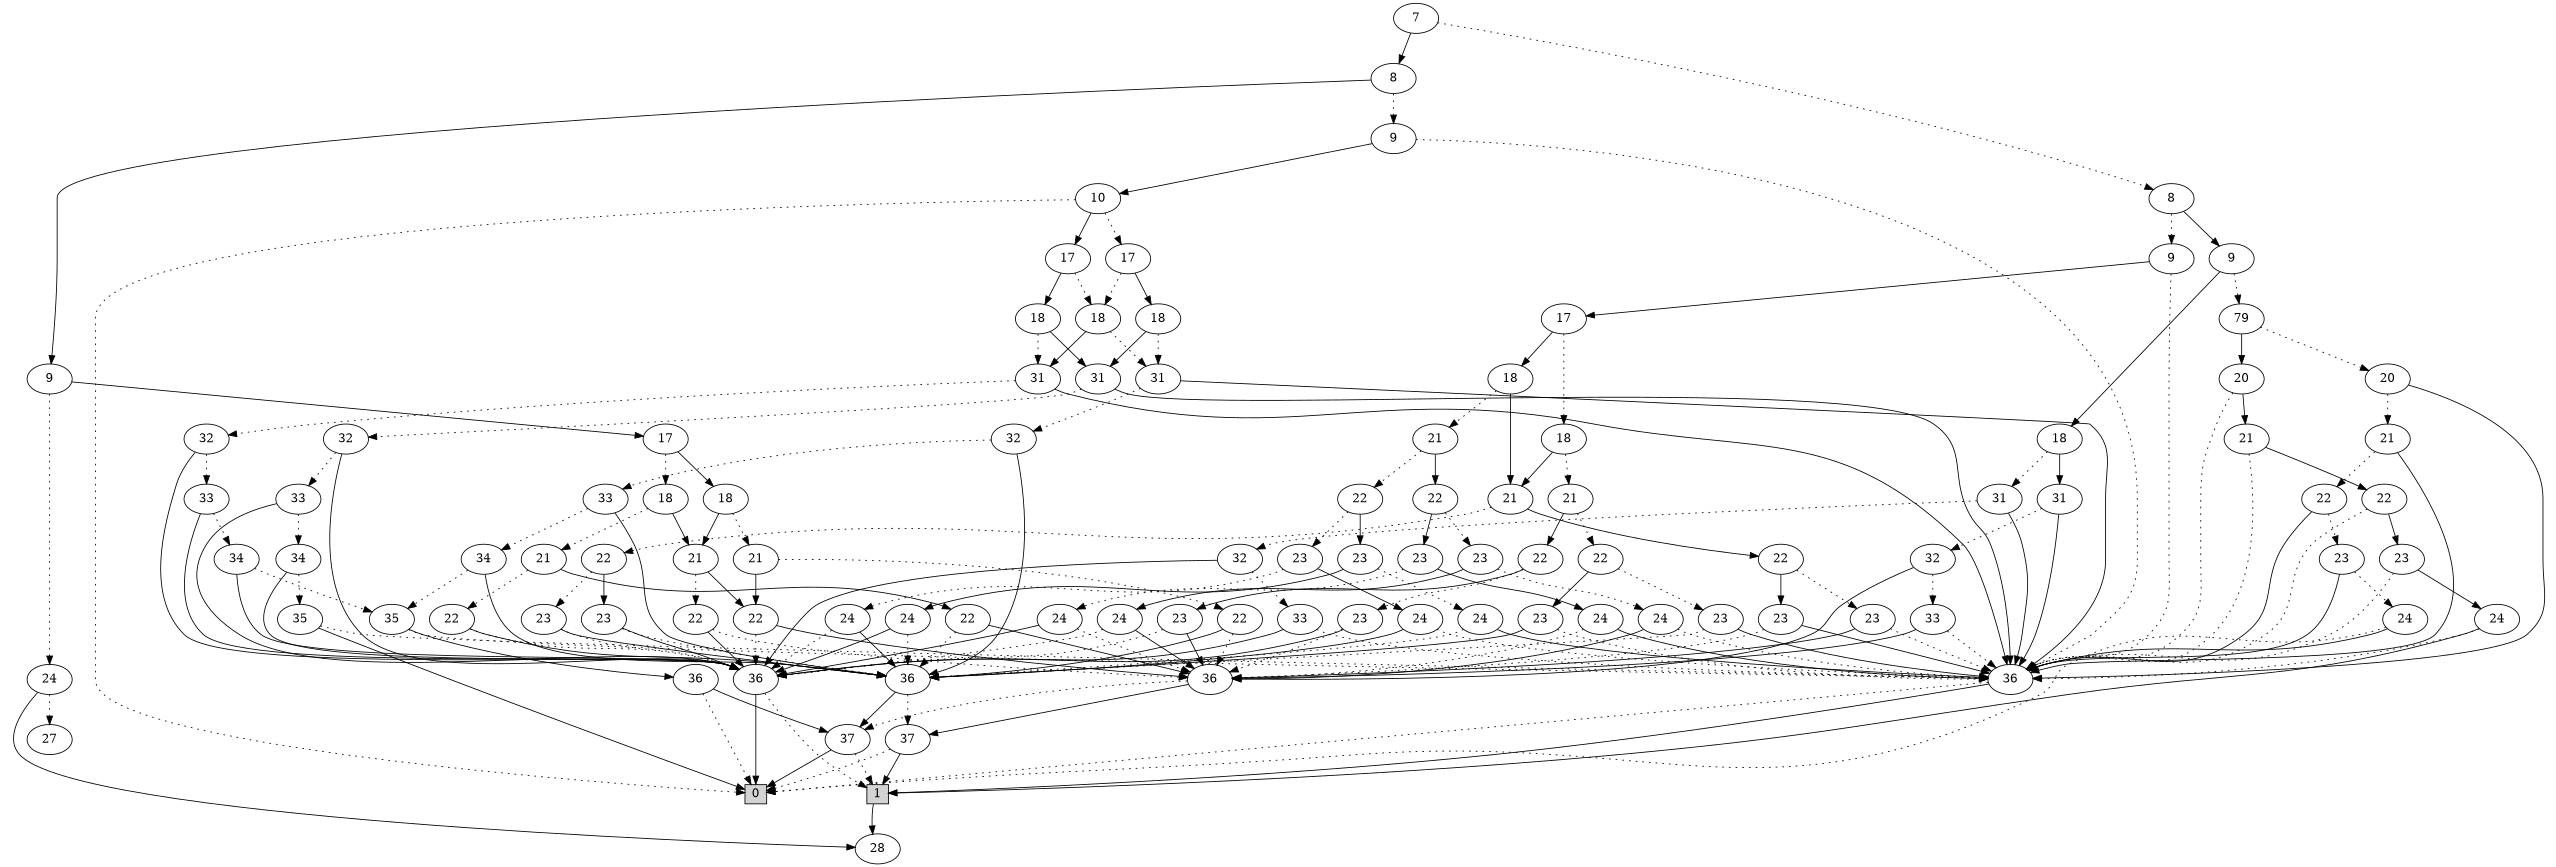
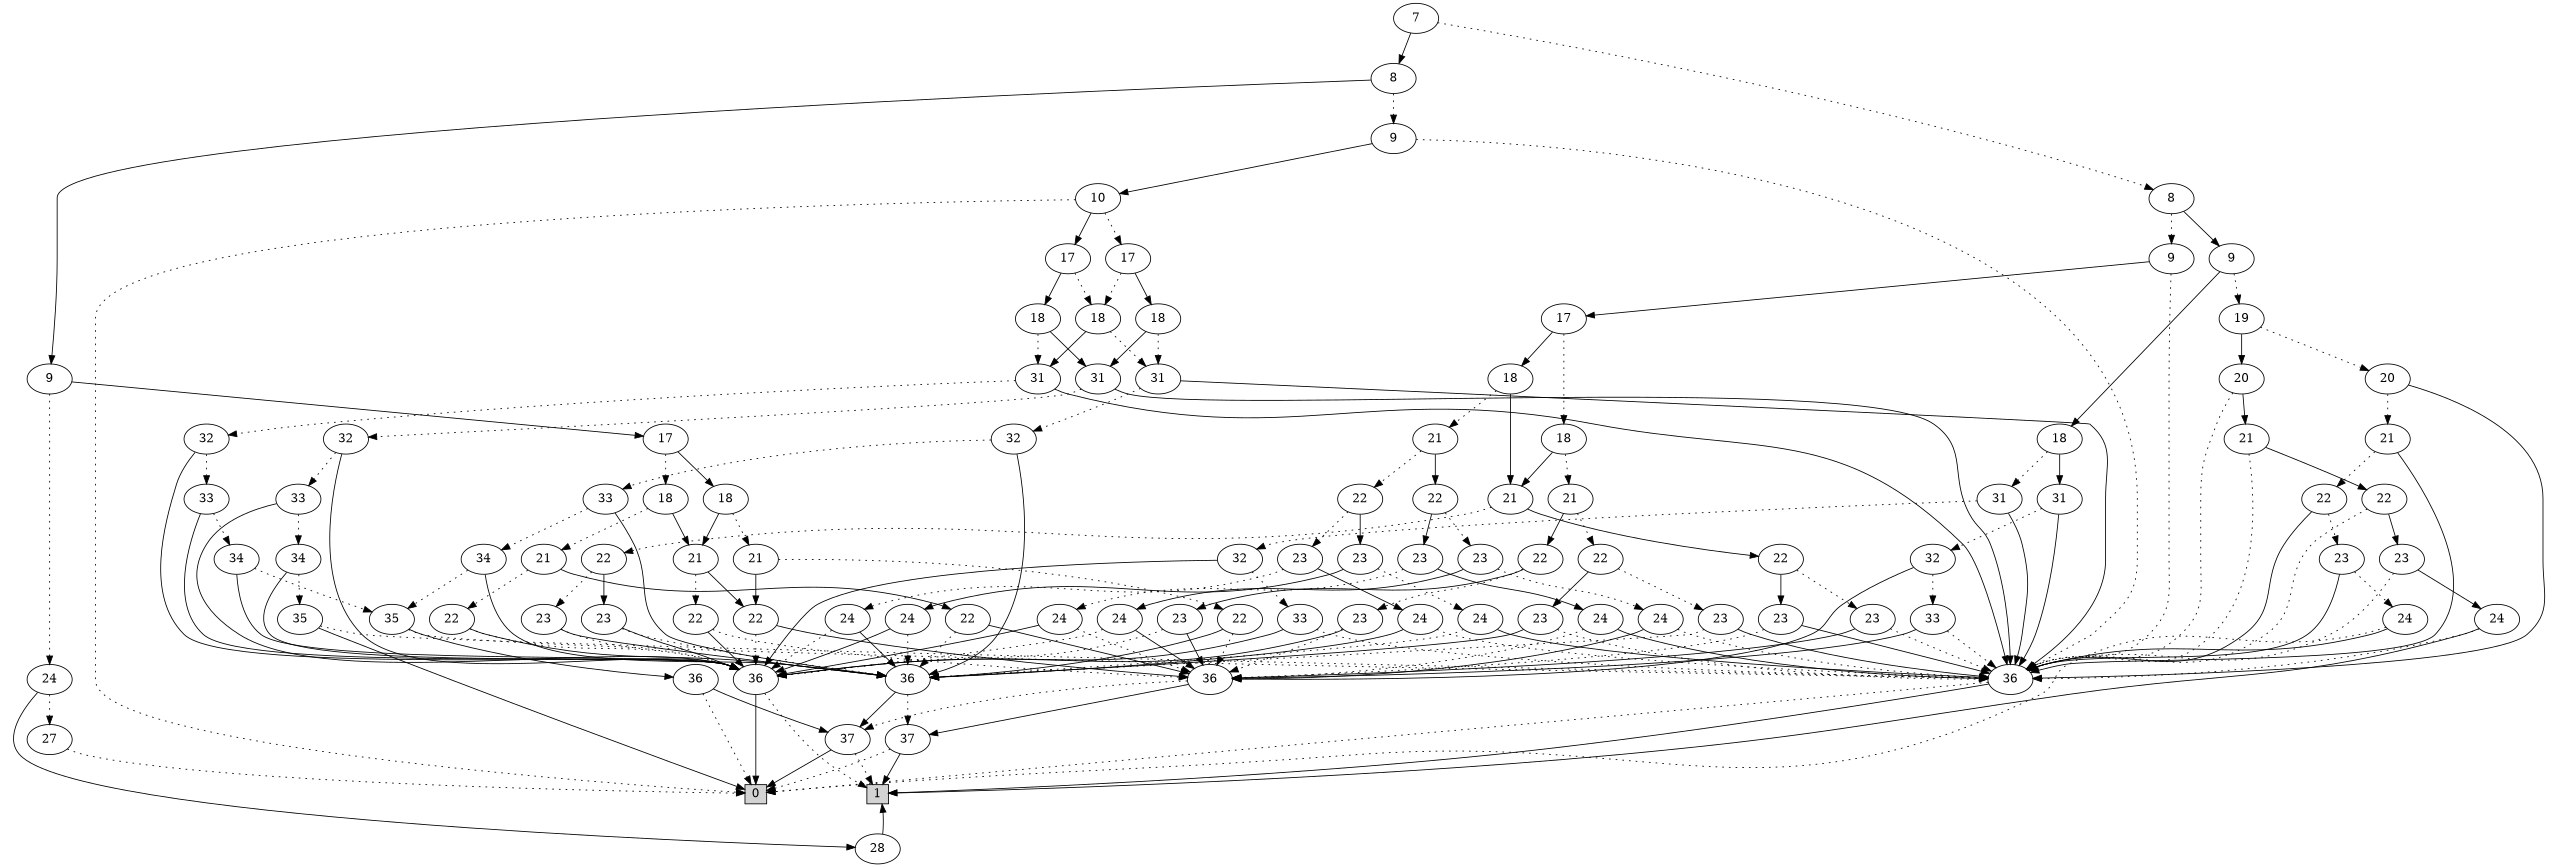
node "79": label "79" -> "19"
edge "27" -> "0": added
edge "1" -> "28": reversed
